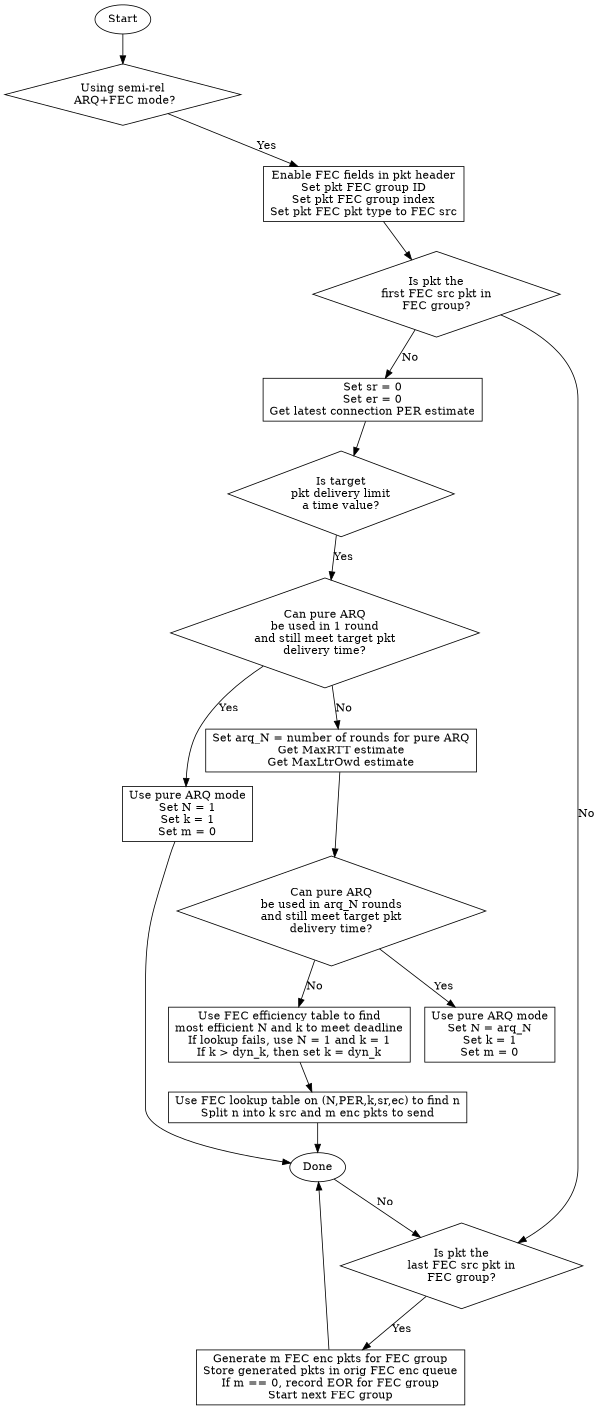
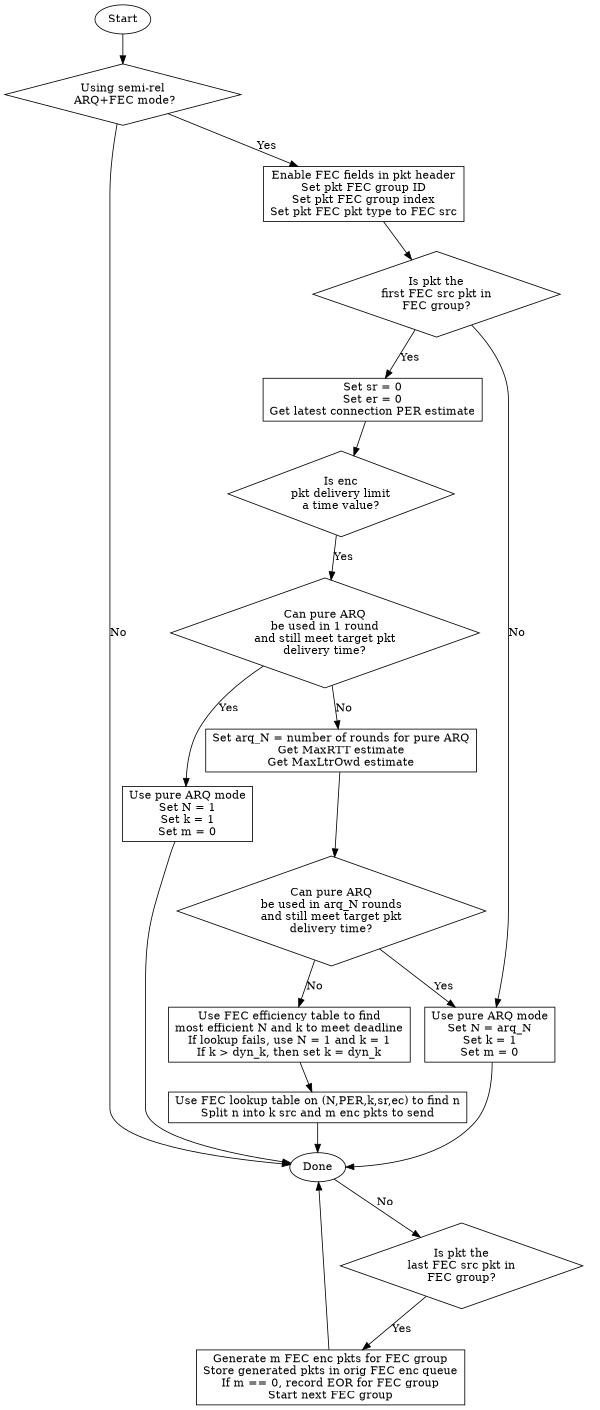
edge "Is pkt the first FEC src pkt in FEC group?" -> "Set sr = 0 Set er = 0 Get latest connection PER estimate": label "No" -> "Yes"
node "Is target pkt delivery limit a time value?": label "Is target pkt delivery limit a time value?" -> "Is enc pkt delivery limit a time value?"
edge "Using semi-rel ARQ+FEC mode?" -> "Done": added, label "No"
edge "Is pkt the first FEC src pkt in FEC group?" -> "Is pkt the last FEC src pkt in FEC group?": now "Is pkt the first FEC src pkt in FEC group?" -> "Use pure ARQ mode Set N = arq_N Set k = 1 Set m = 0"
edge "Use pure ARQ mode Set N = arq_N Set k = 1 Set m = 0" -> "Done": added
